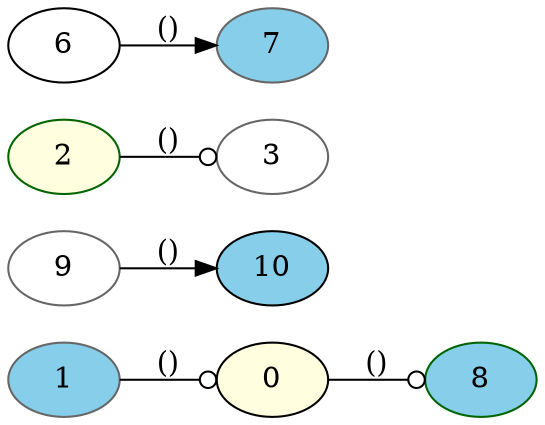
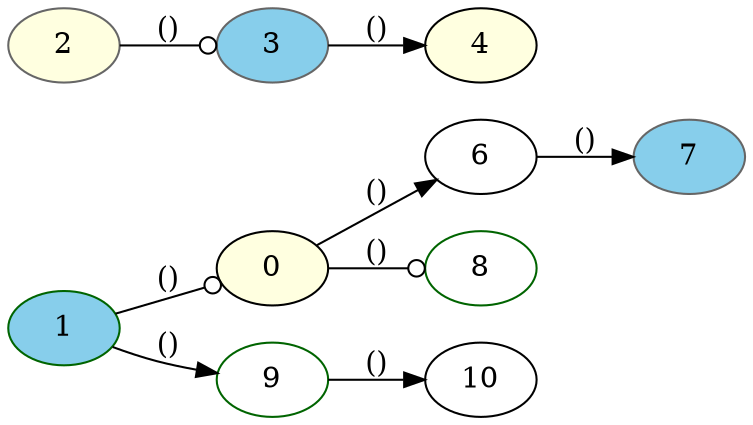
node "4": added
node "2": color darkgreen -> gray40
node "3": fillcolor white -> skyblue
edge "0" -> "6": added, label "()"
node "9": color gray40 -> darkgreen
node "10": fillcolor skyblue -> white
edge "1" -> "9": added, label "()"
node "1": color gray40 -> darkgreen
node "8": fillcolor skyblue -> white
